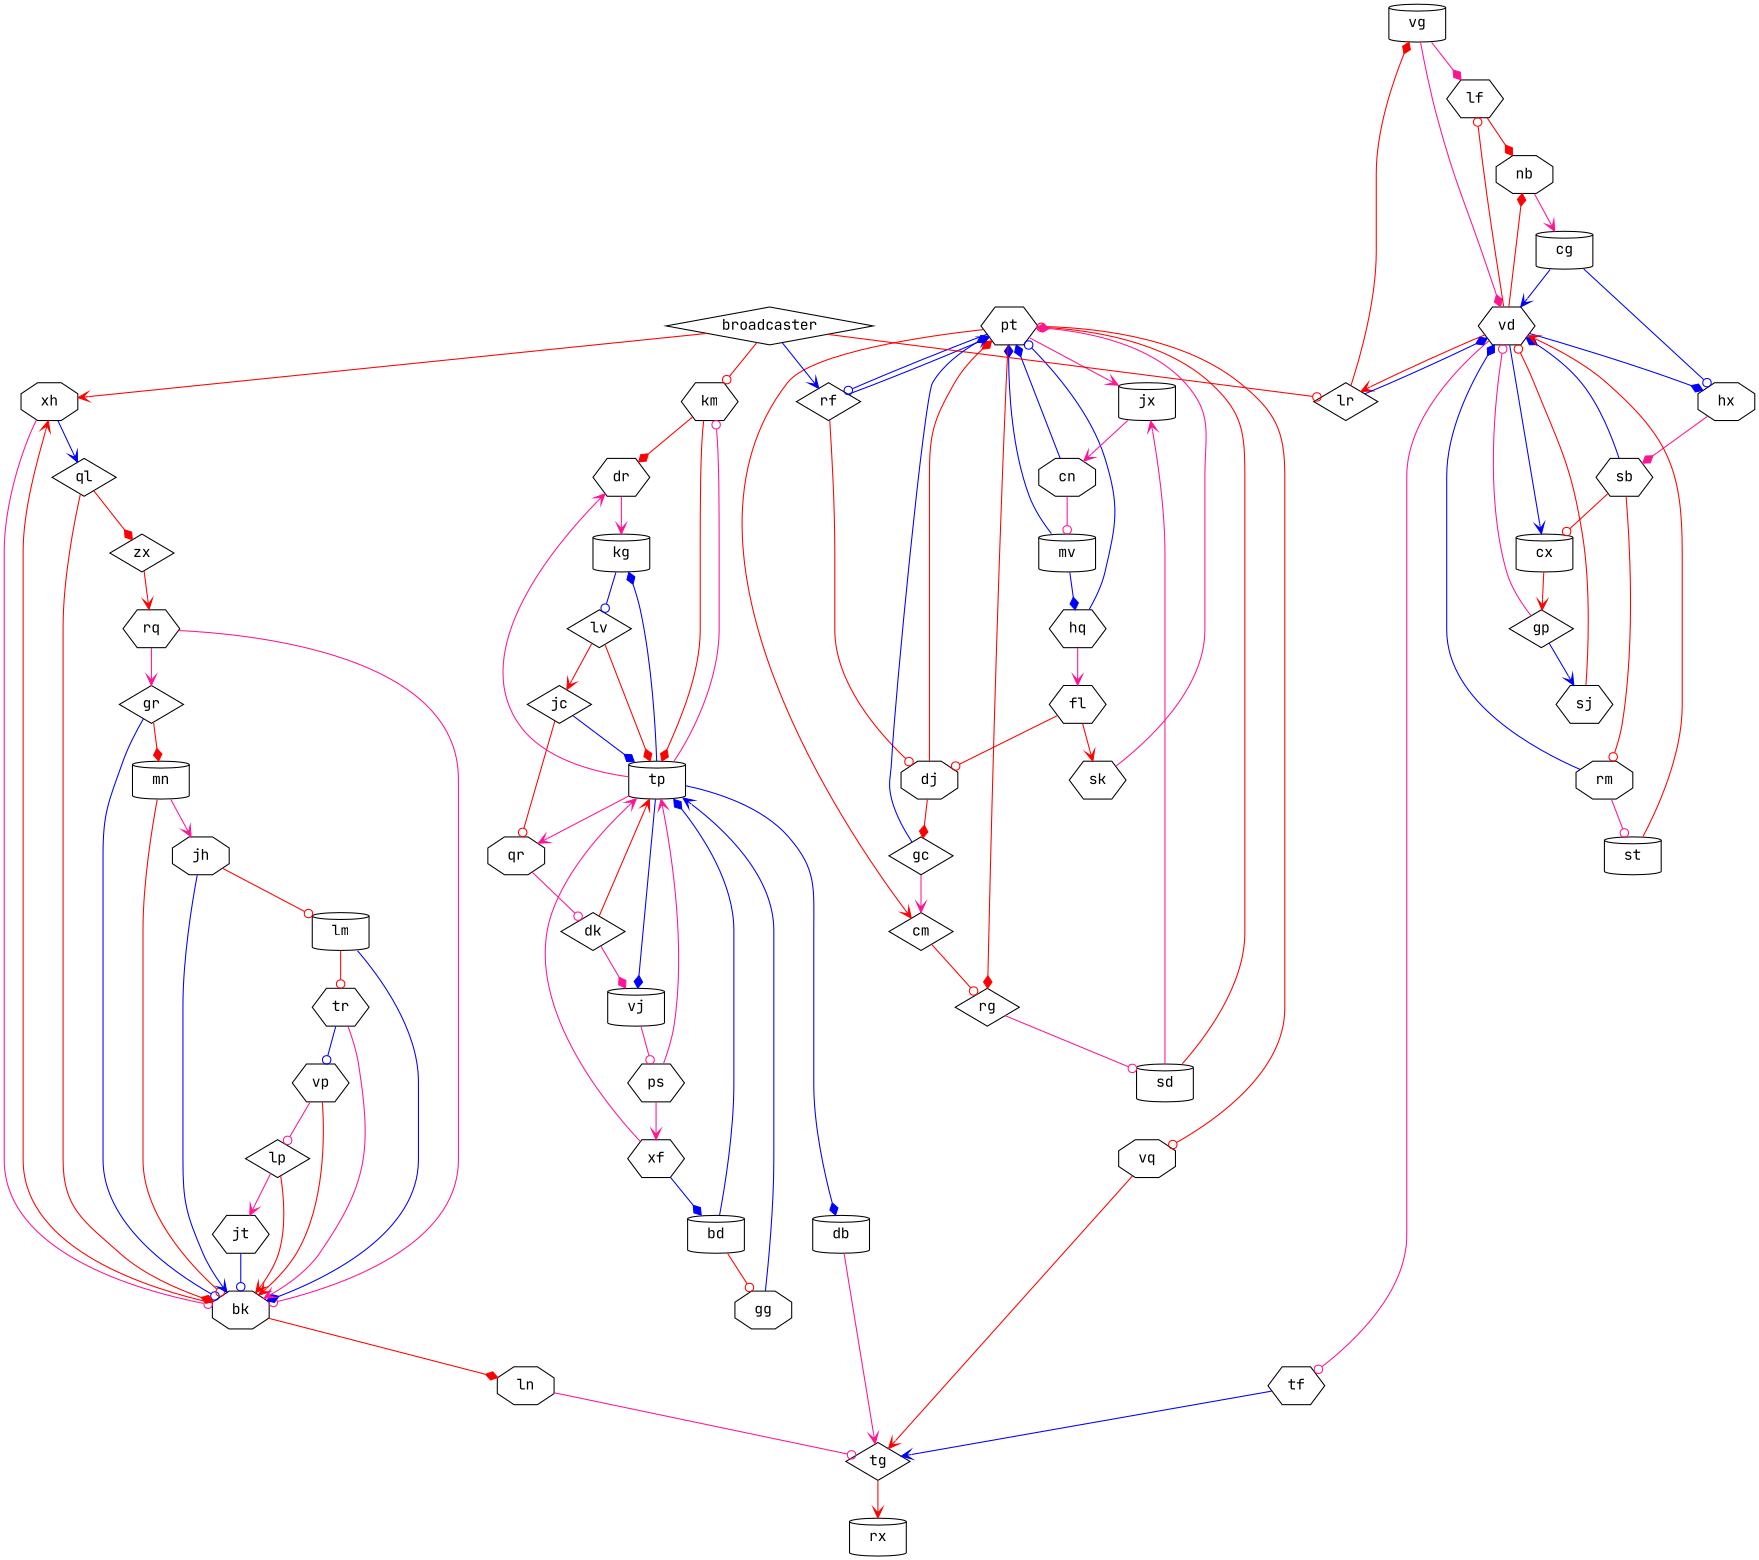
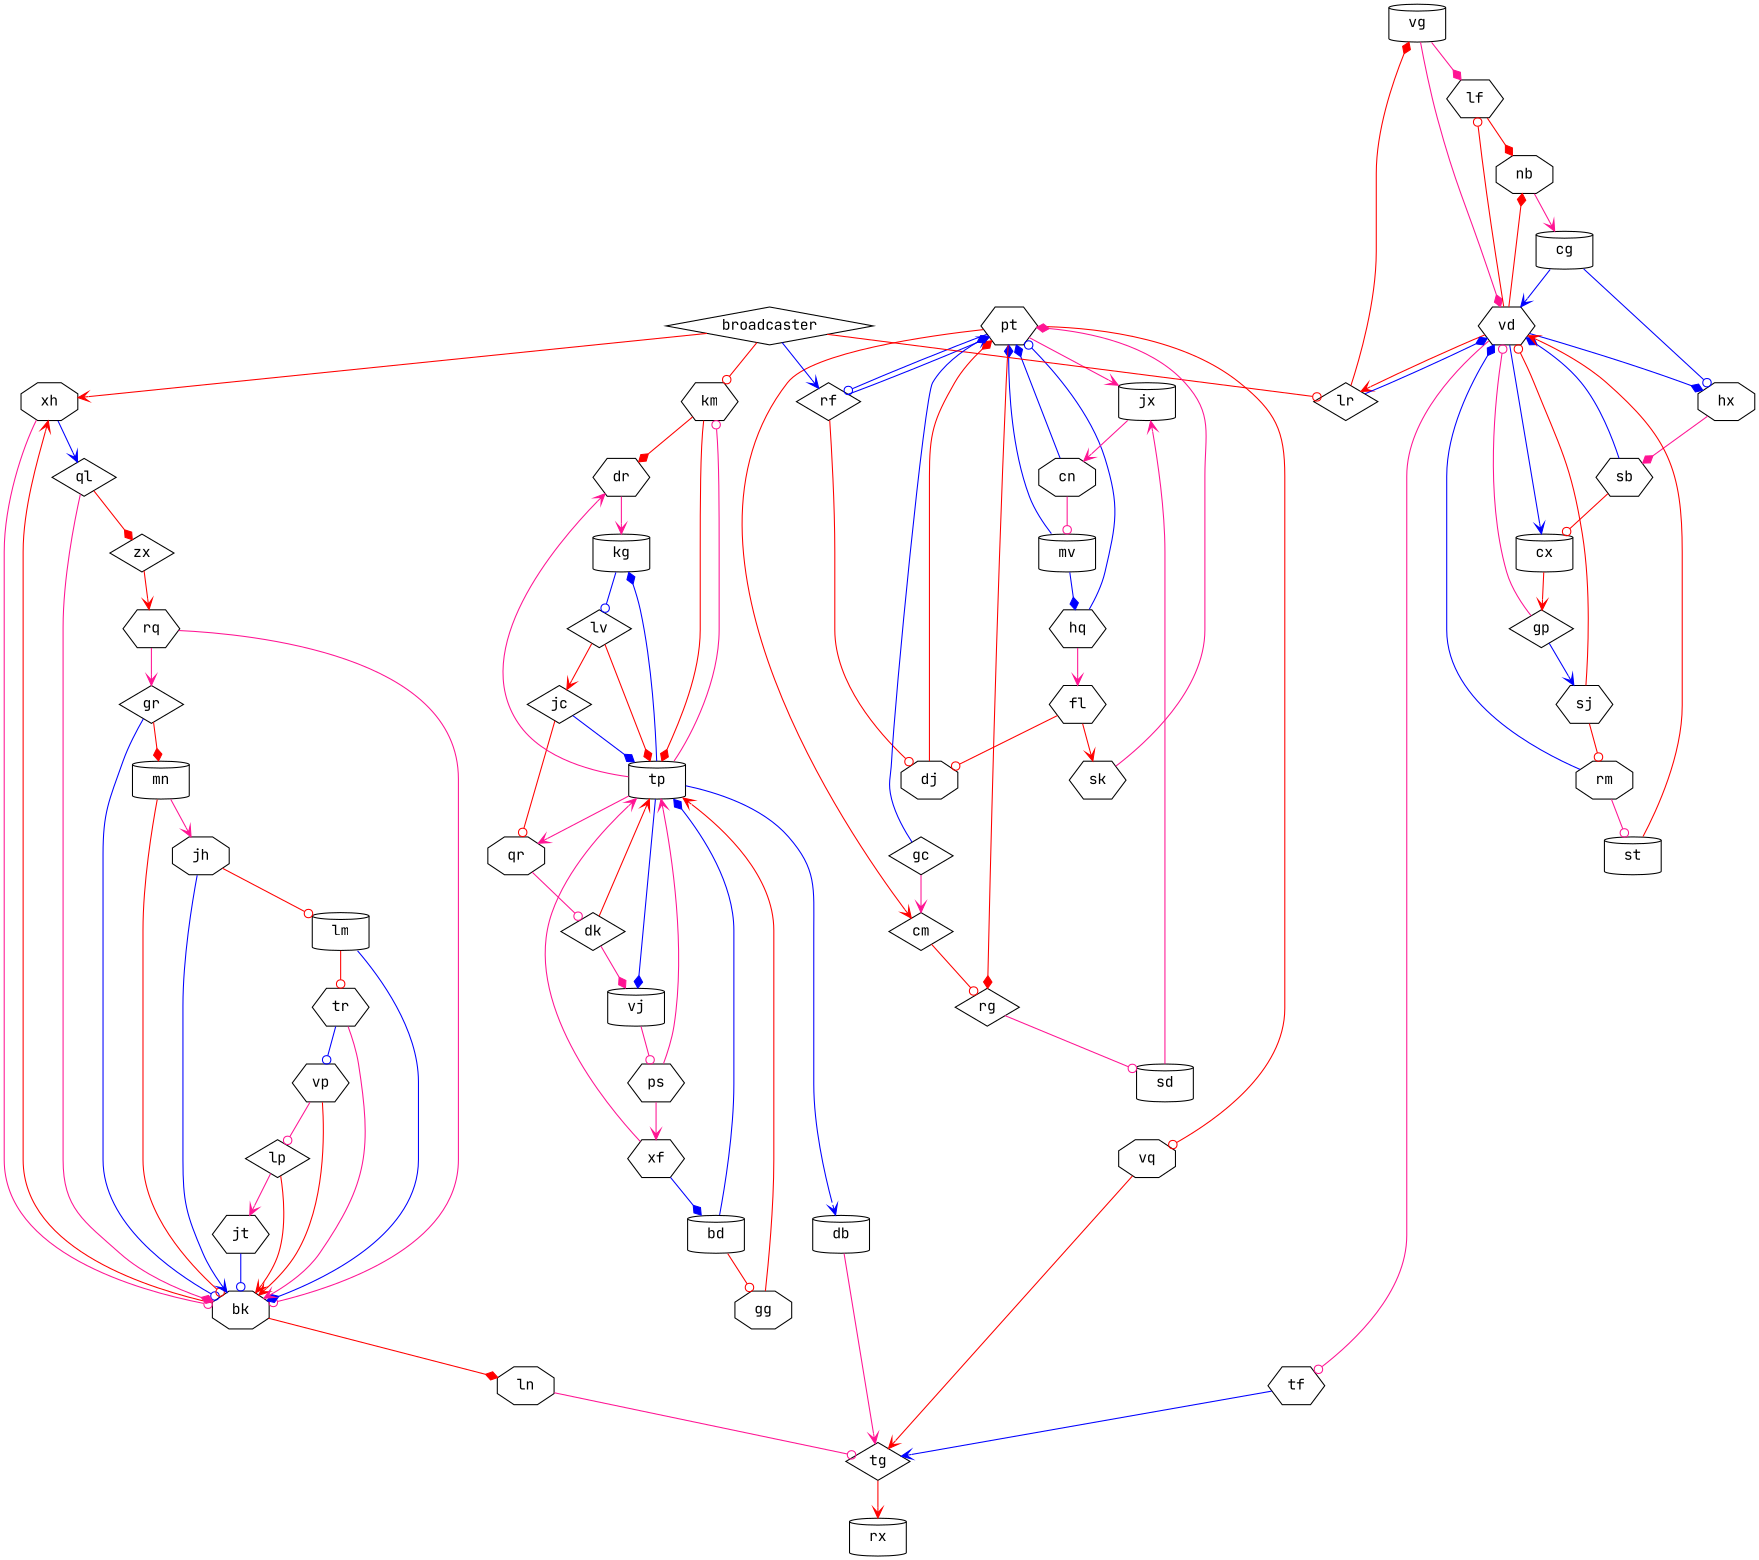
edge "sb" -> "rm": now "sj" -> "rm"
edge "sd" -> "pt": removed
edge "dj" -> "gc": removed
edge "ql" -> "bk": color red -> deeppink
edge "tp" -> "db": arrowhead diamond -> vee
edge "gg" -> "tp": color blue -> red
